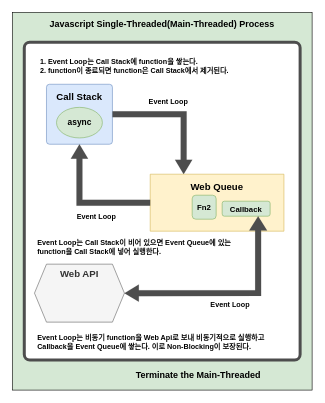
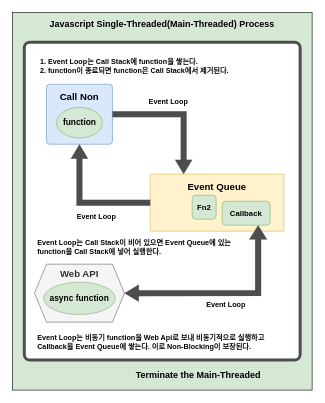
node "Call Stack": label "Call Stack" -> "Call Non"
node "async": label "async" -> "function"
node "Web Queue": label "Web Queue" -> "Event Queue"
node "Callback": size 48x15 -> 48x24
node "async function": added
